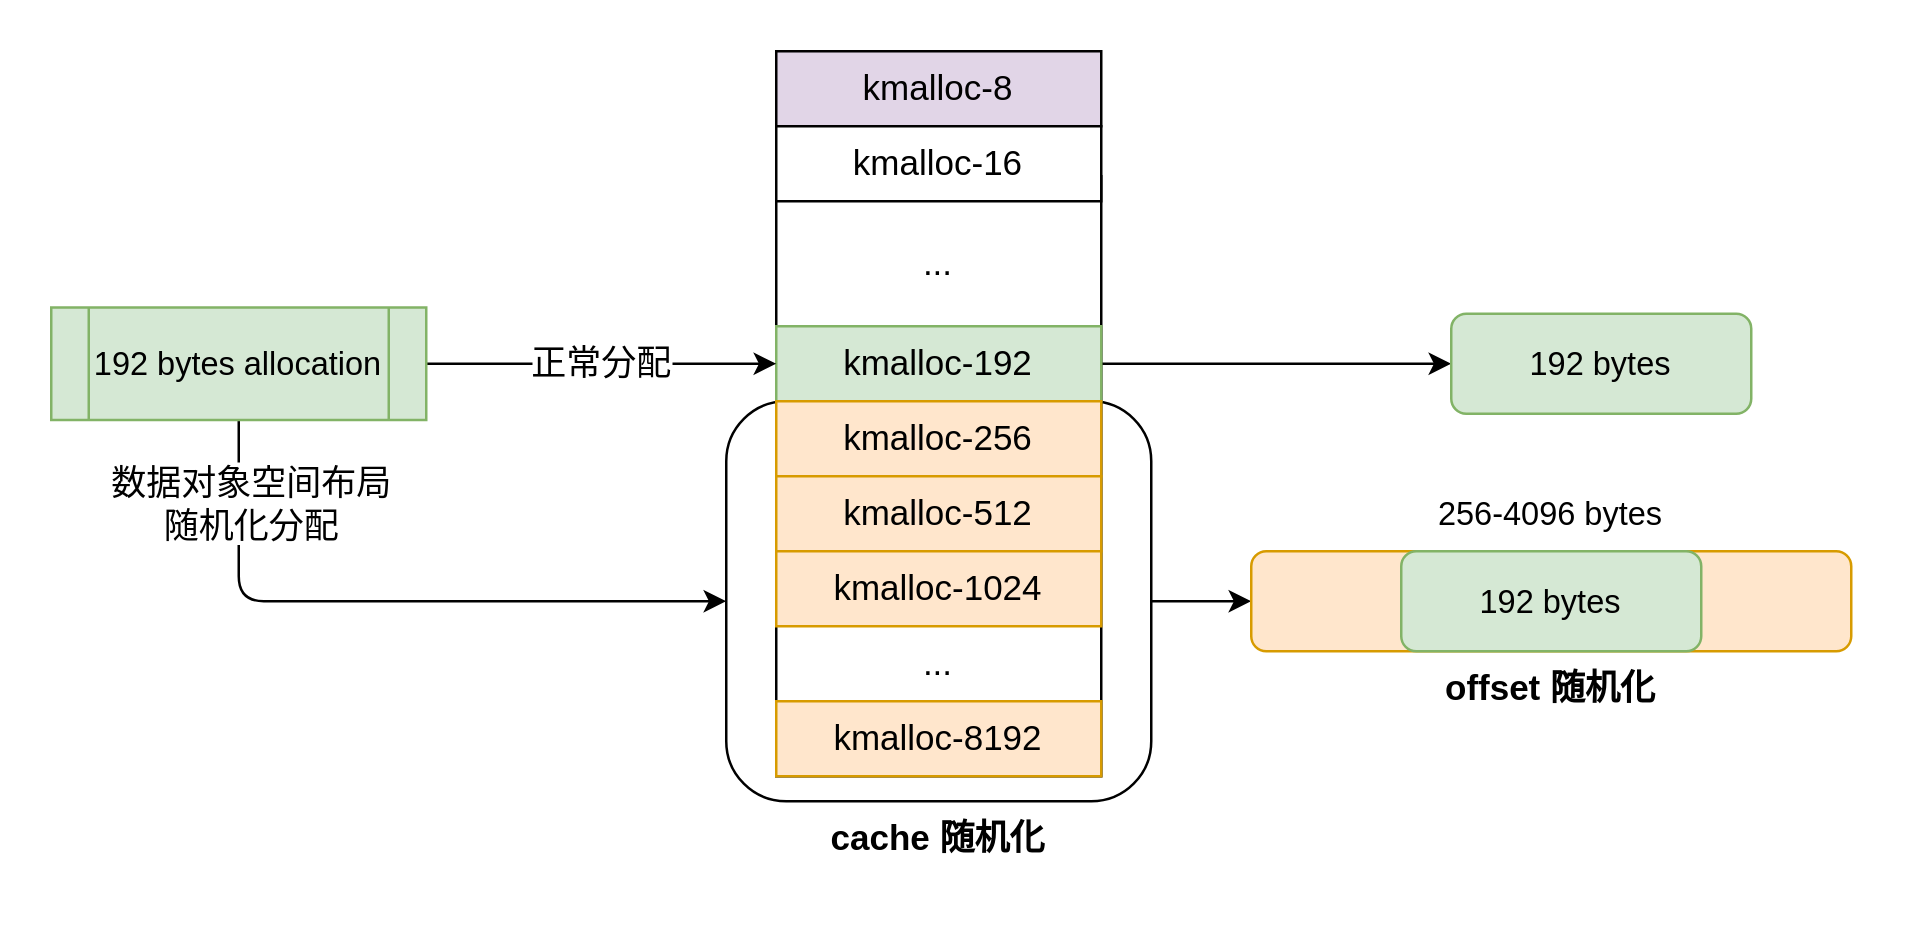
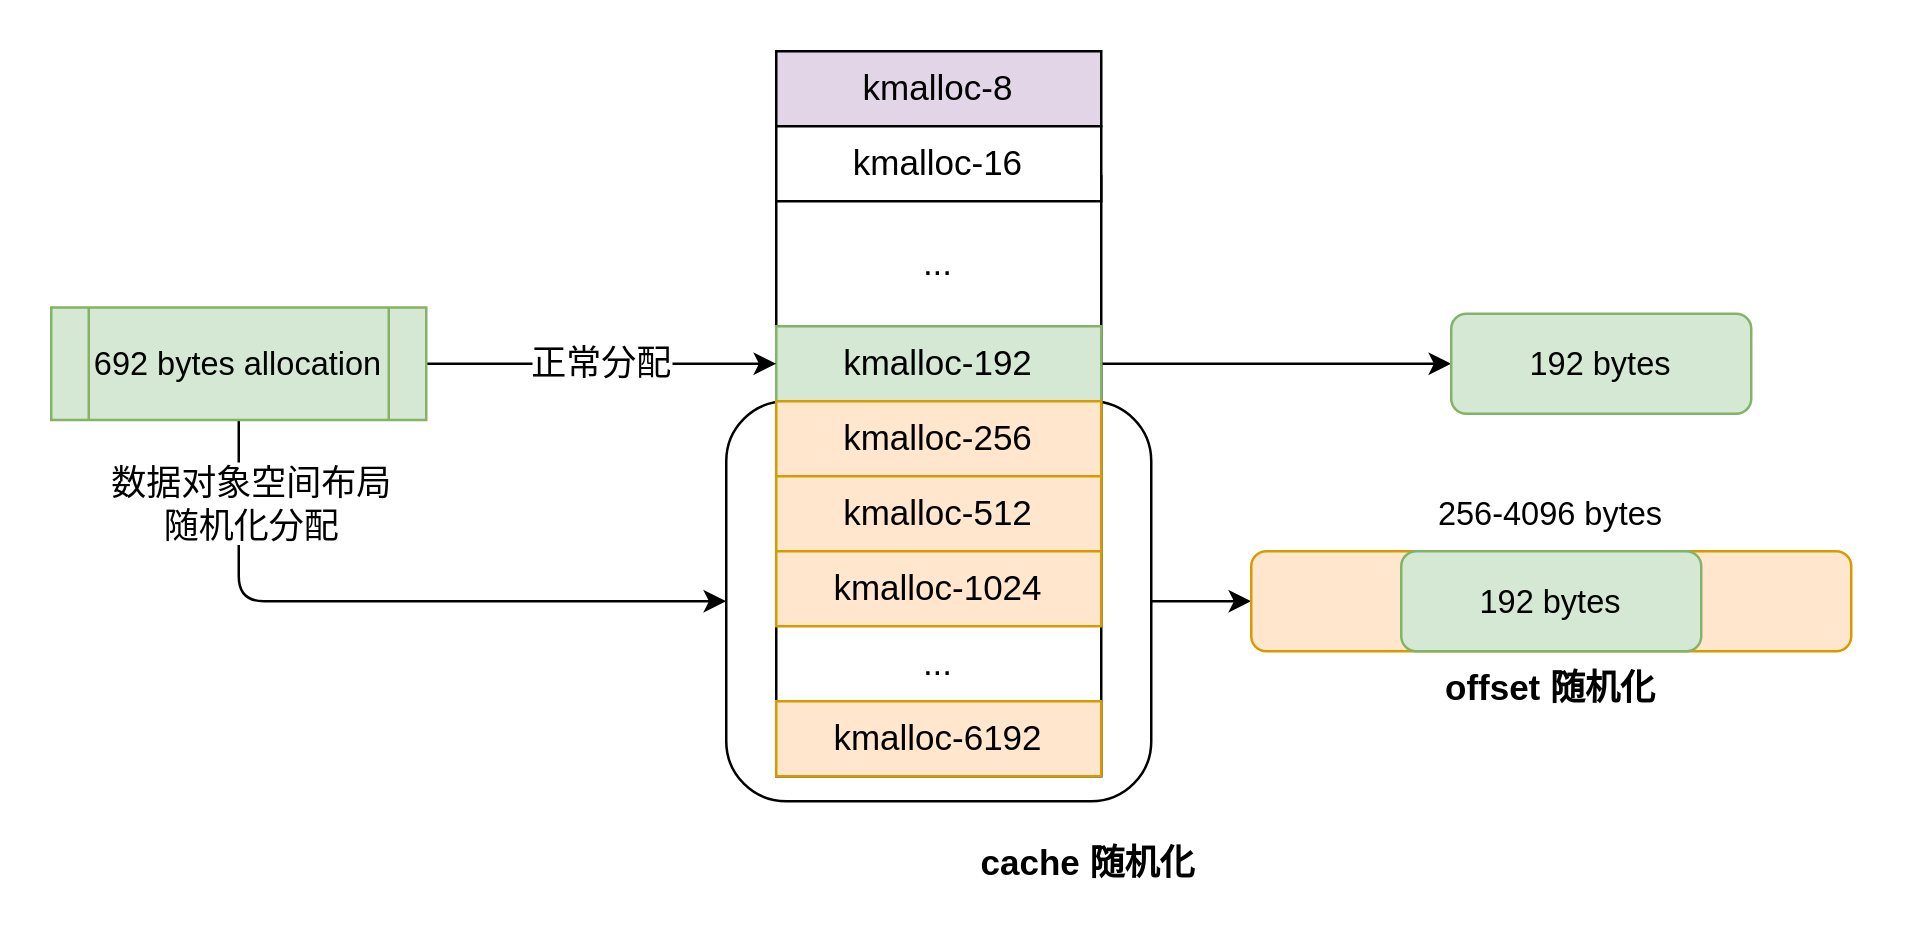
node "192 bytes allocation": label "192 bytes allocation" -> "692 bytes allocation"
node "kmalloc-8192": label "kmalloc-8192" -> "kmalloc-6192"
node "cache 随机化": moved (939, 839) -> (1089, 864)
